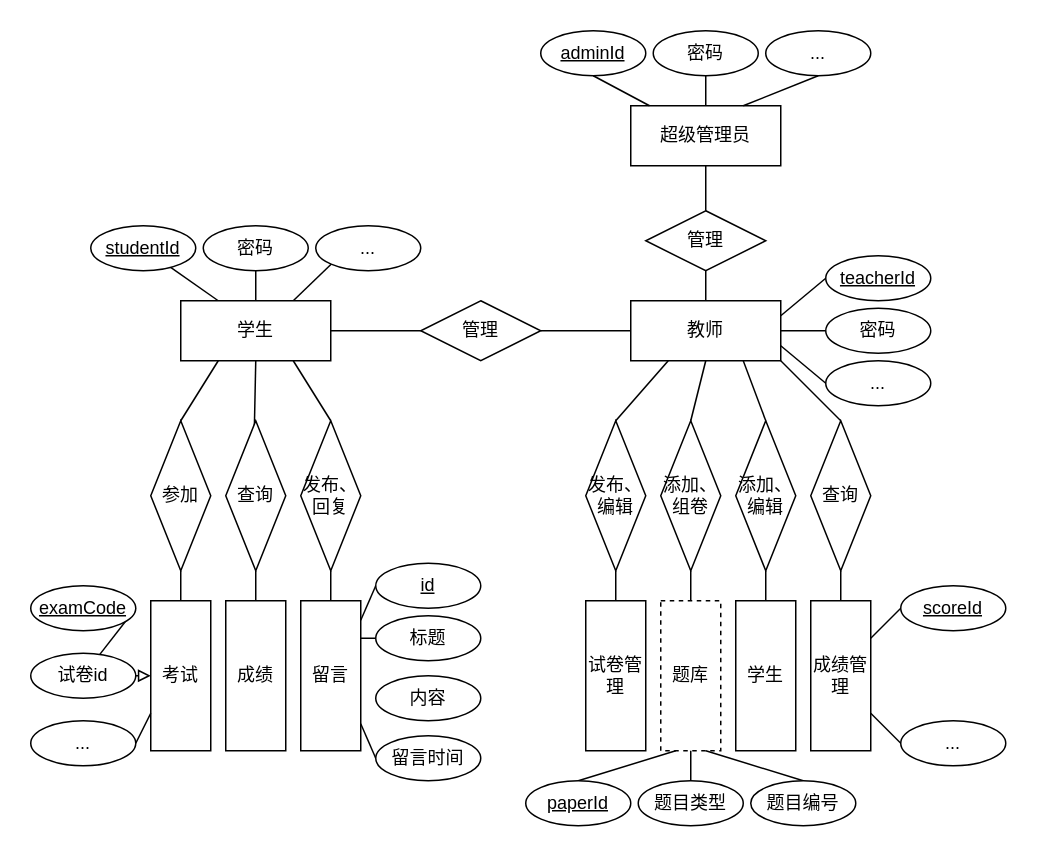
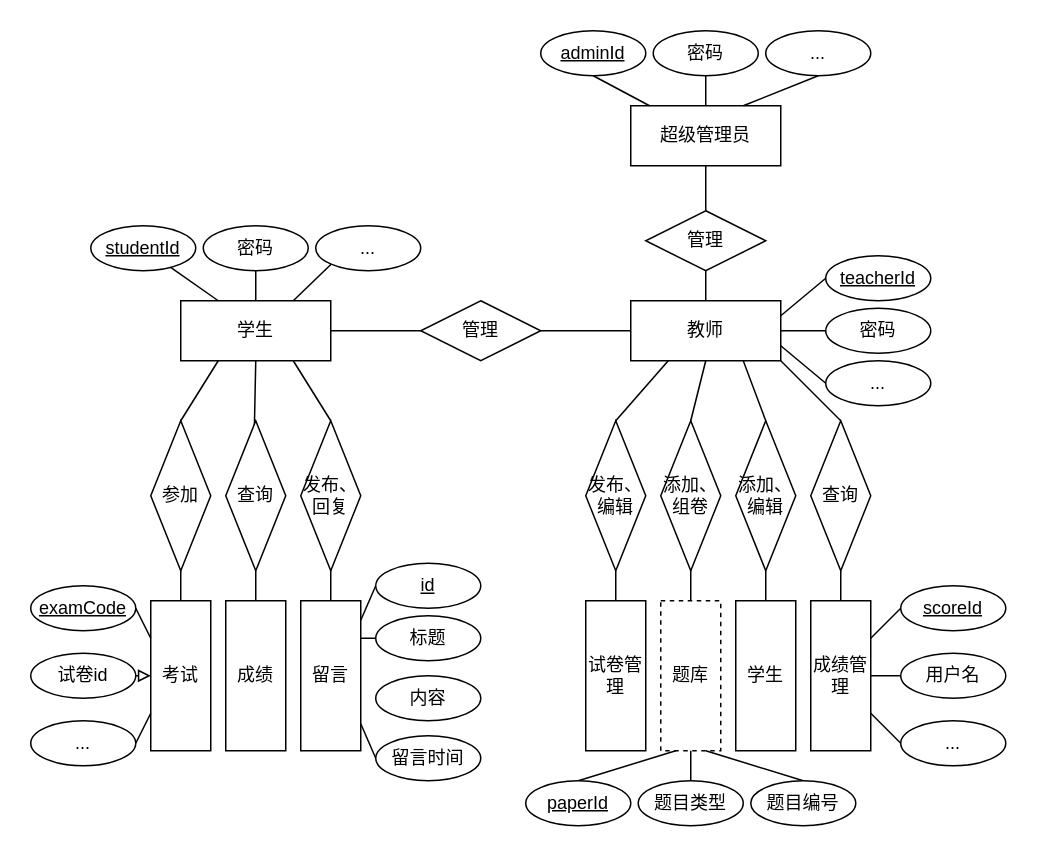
edge "examCode" -- "试卷id": now "examCode" -- "考试"
edge "成绩管理" -- "用户名": added
node "用户名": added
